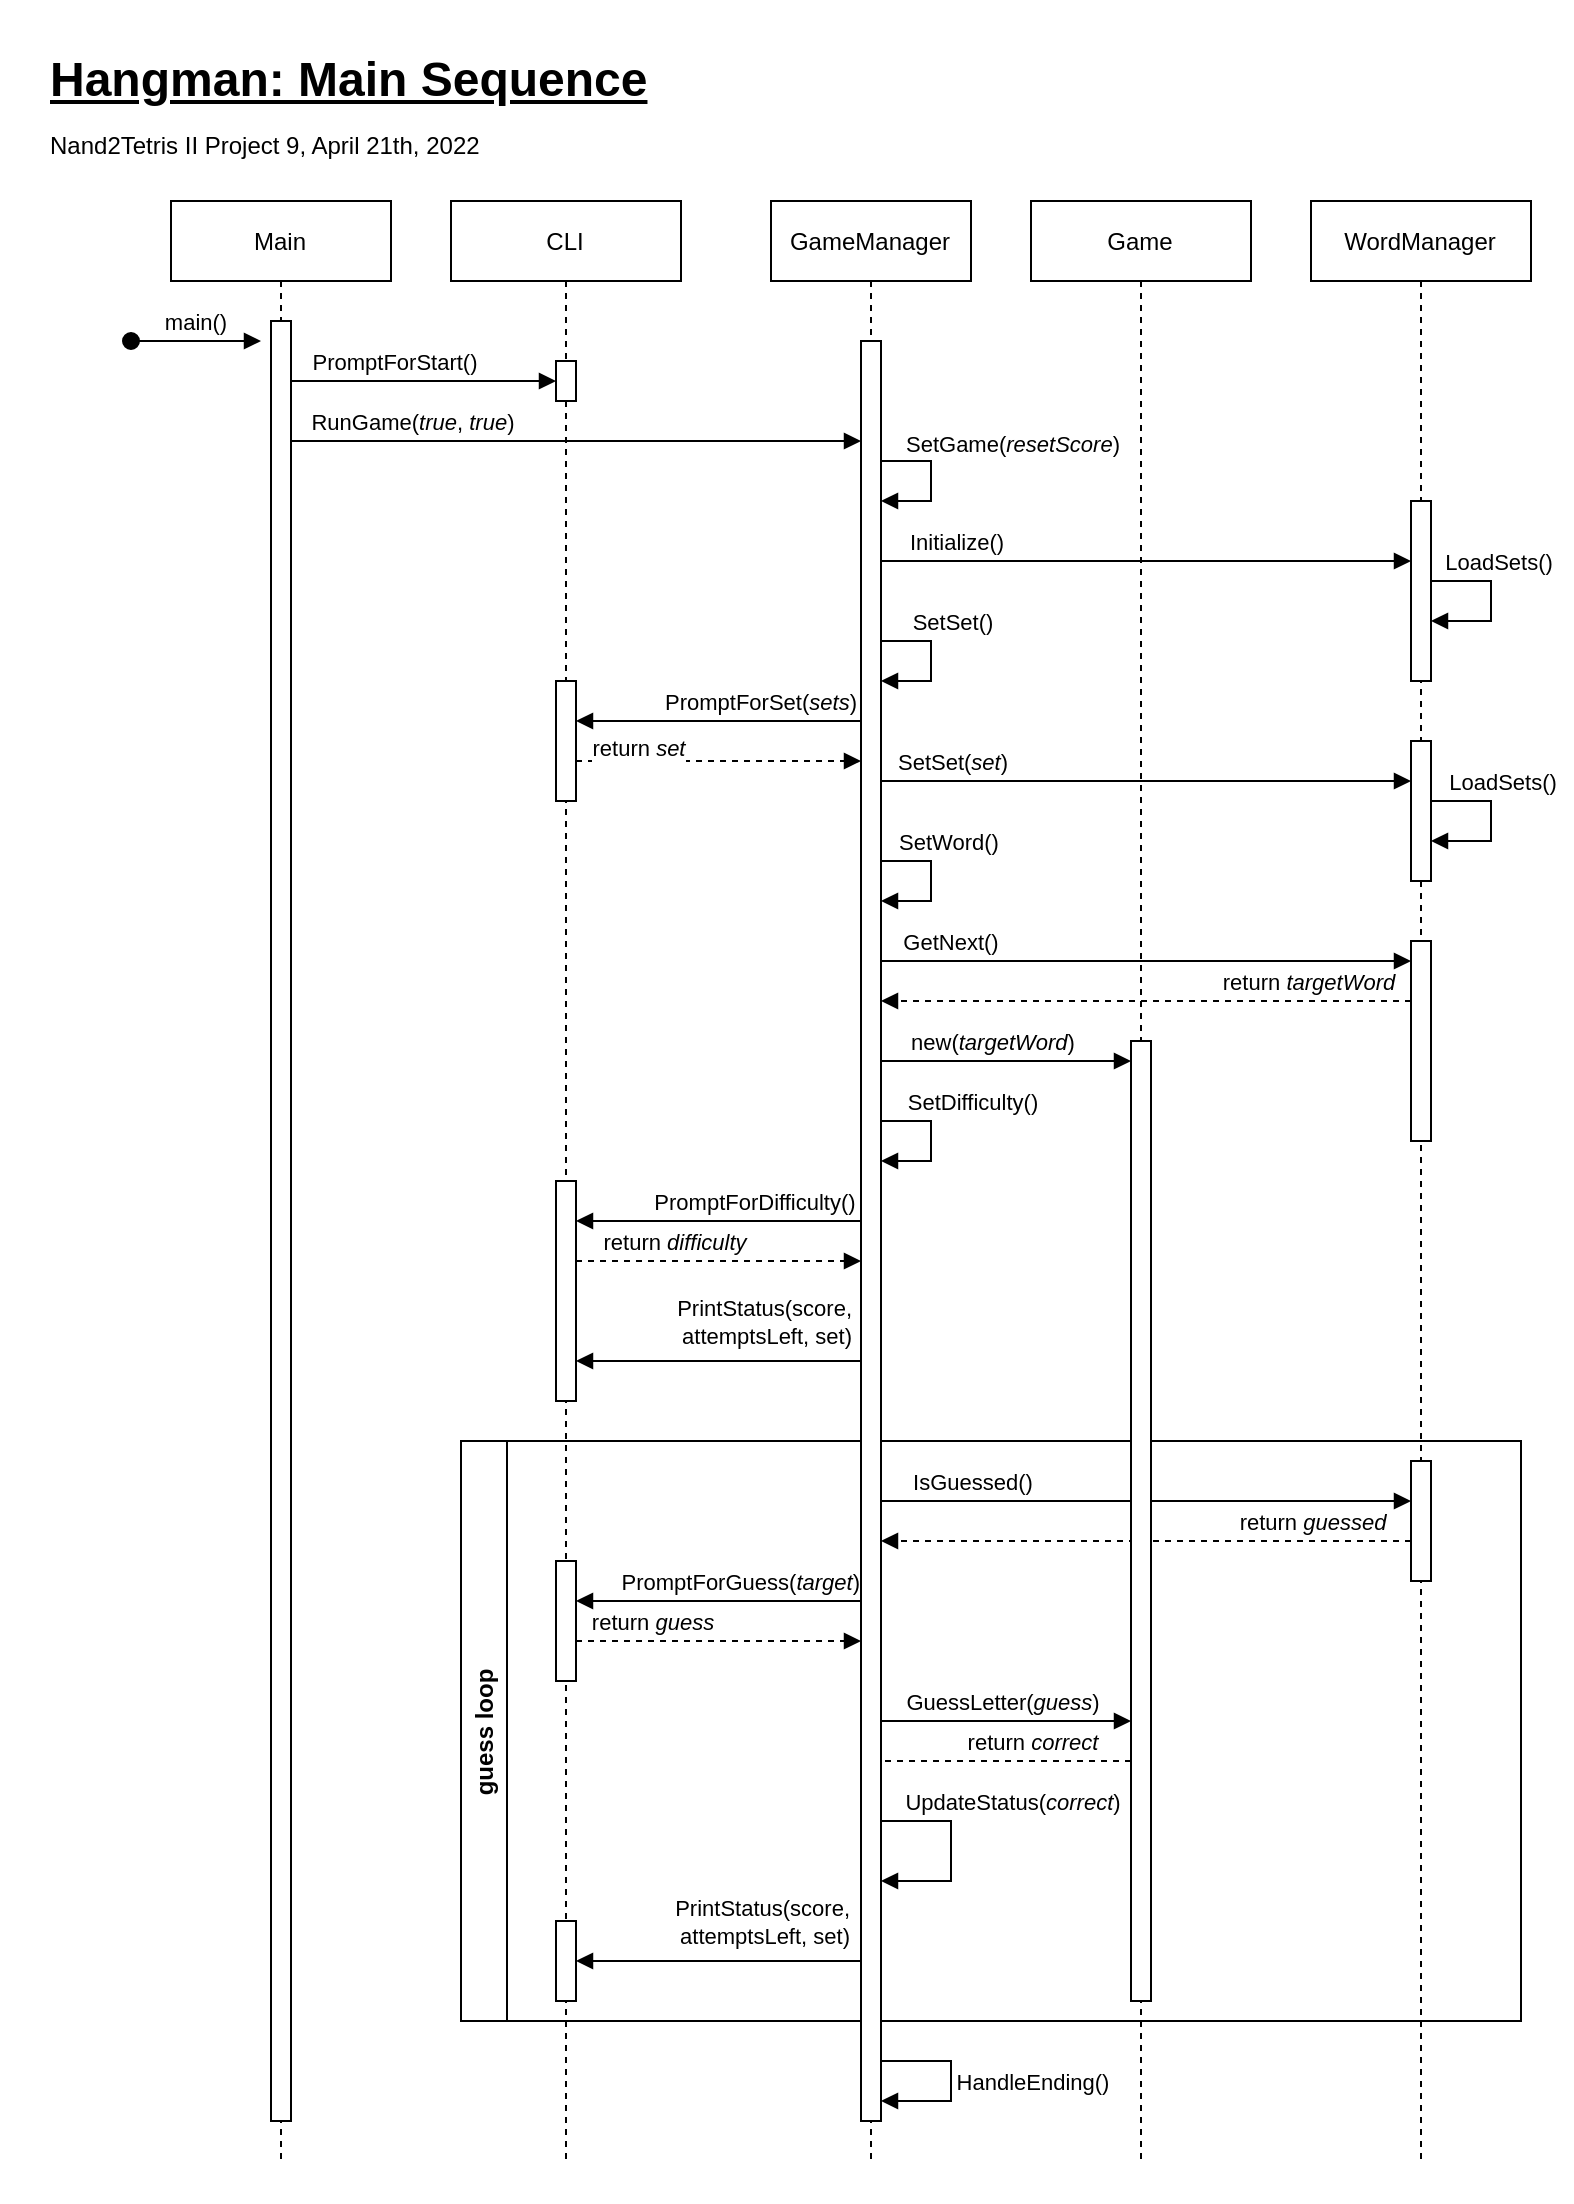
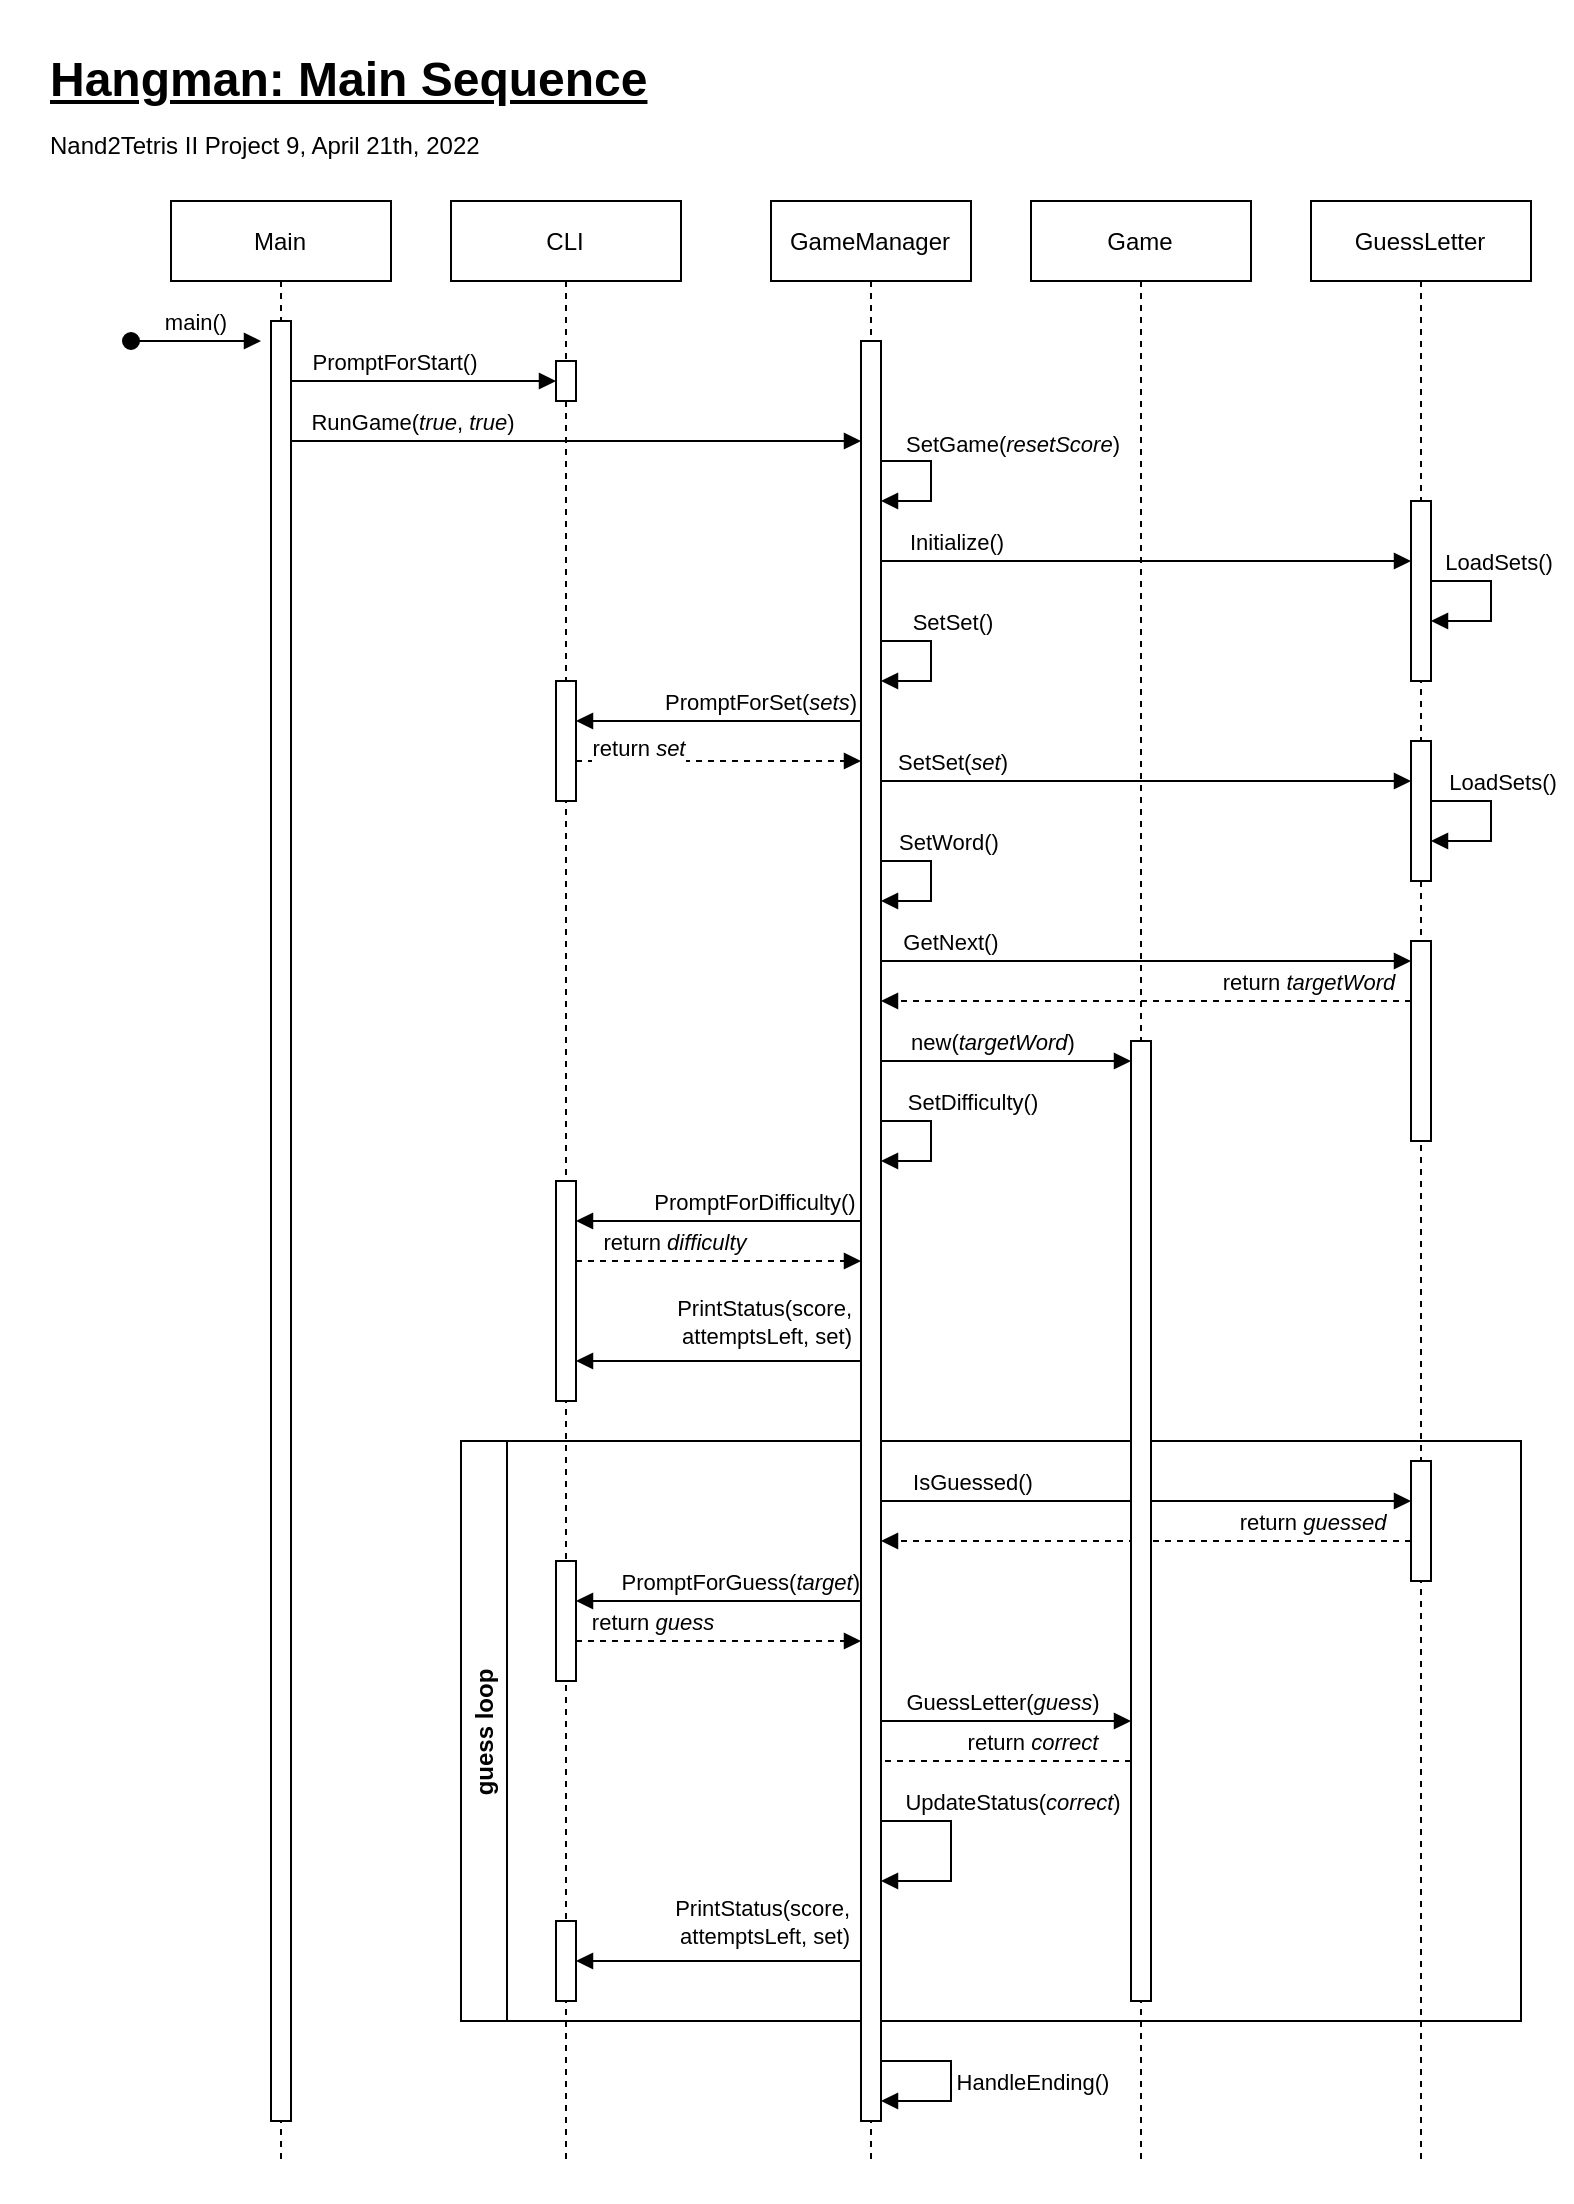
node "WordManager": label "WordManager" -> "GuessLetter"
